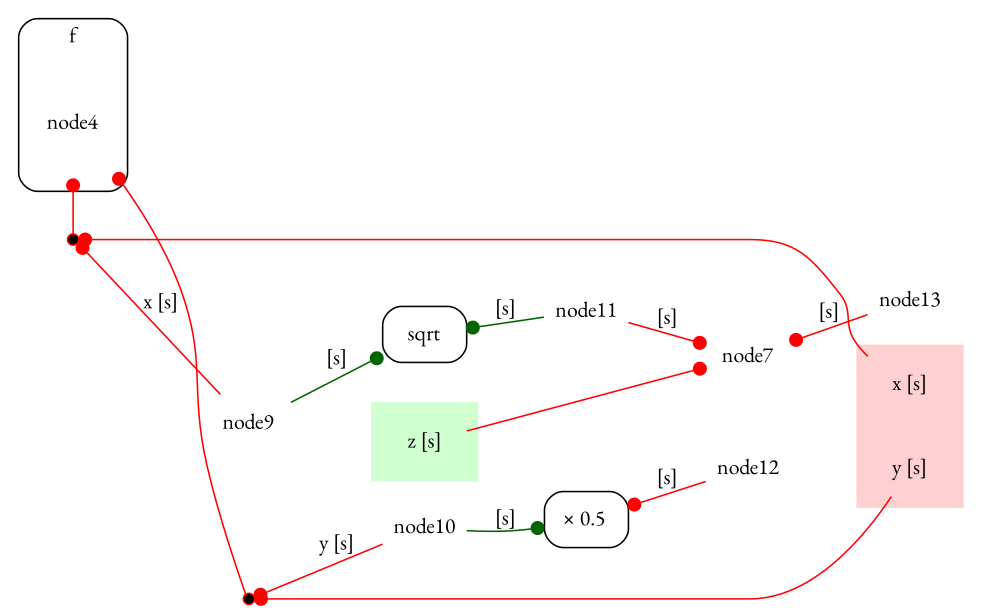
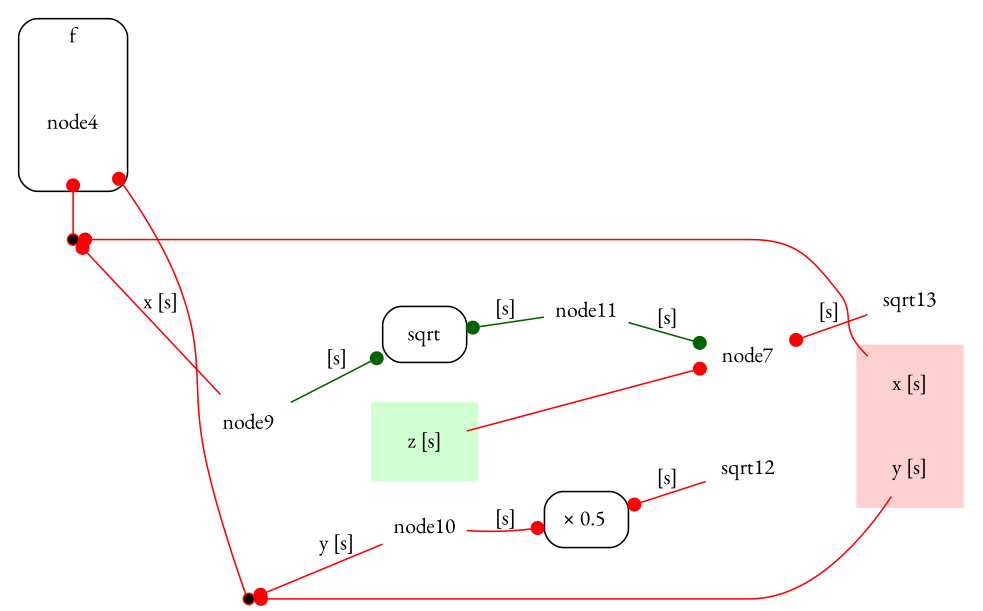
node "node13": label "node13" -> "sqrt13"
edge "node11" -- "node7": color red -> darkgreen
node "node12": label "node12" -> "sqrt12"
edge "× 0.5" -- "node10": color darkgreen -> red
